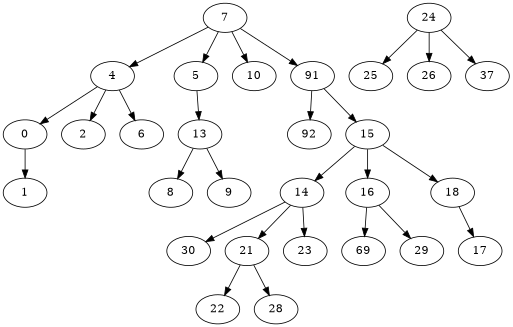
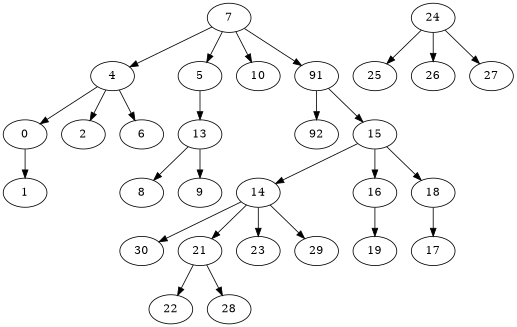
node "37": label "37" -> "27"
edge "16" -> "29": now "14" -> "29"
node "69": label "69" -> "19"
